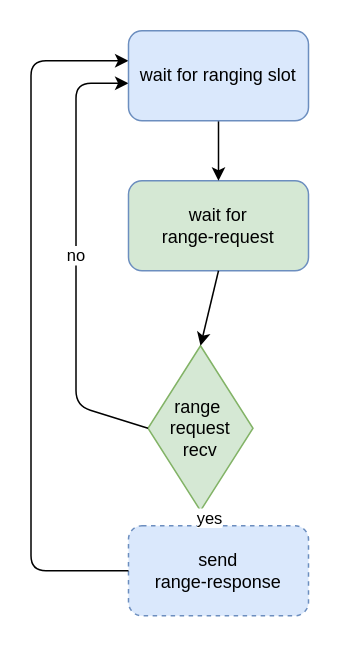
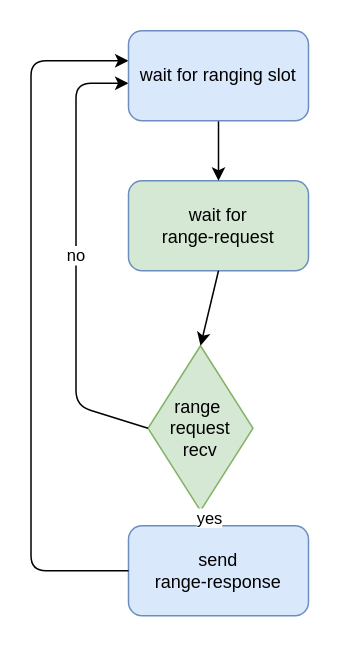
node "send range-response": style dashed -> solid
